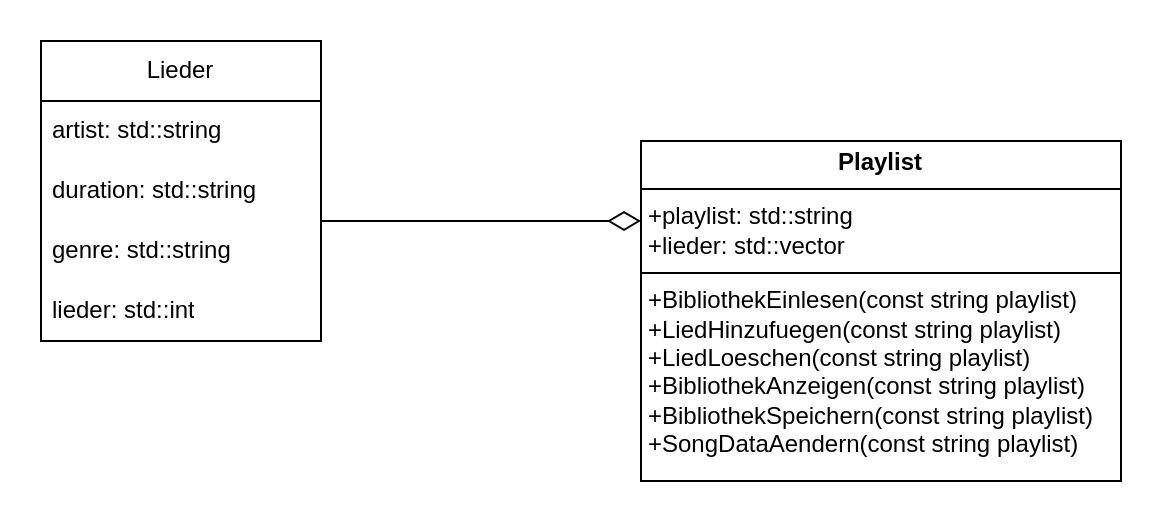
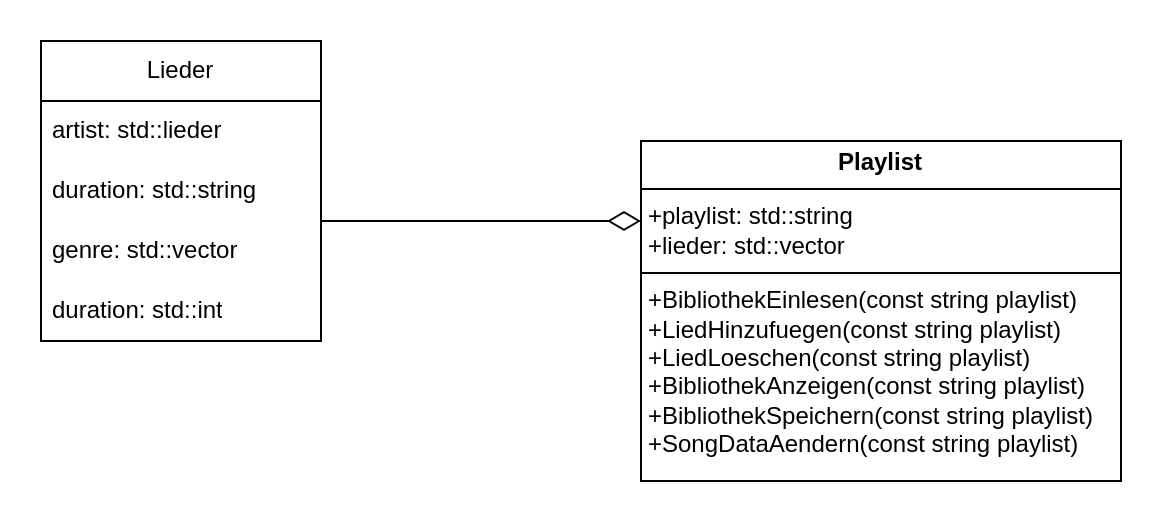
node "artist: std::string": label "artist: std::string" -> "artist: std::lieder"
node "genre: std::string": label "genre: std::string" -> "genre: std::vector"
node "lieder: std::int": label "lieder: std::int" -> "duration: std::int"
